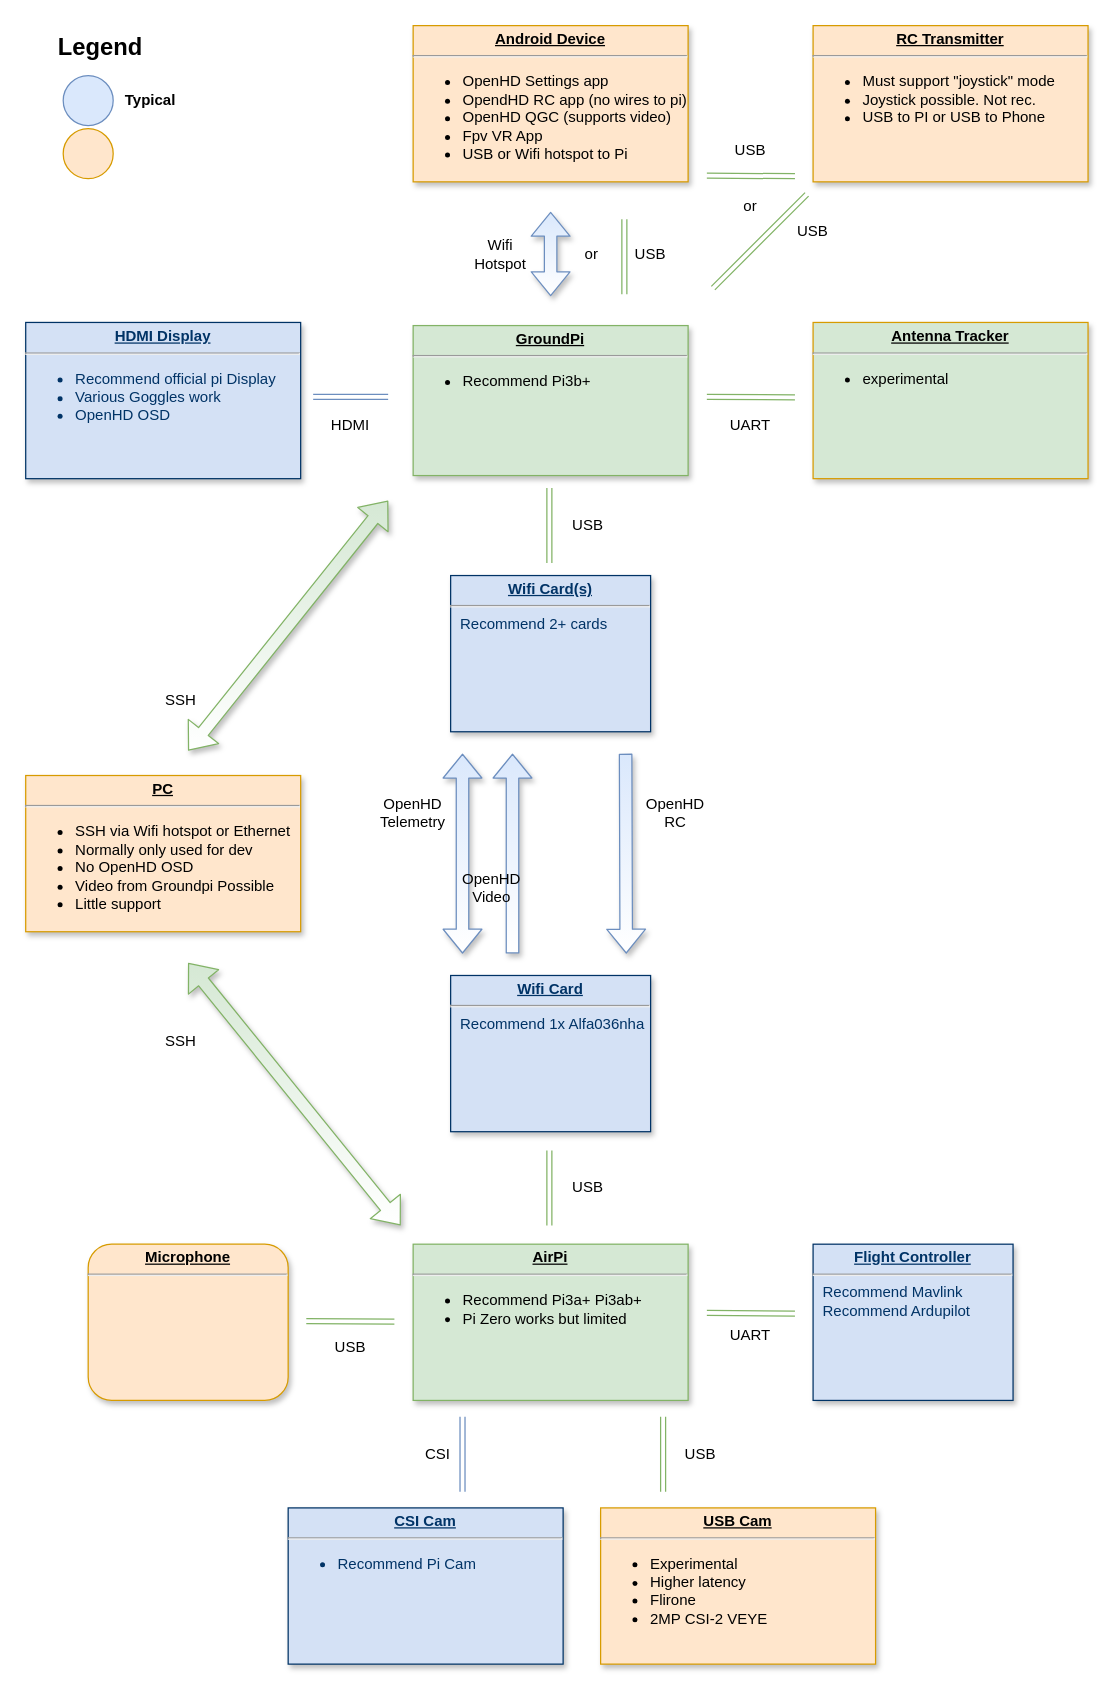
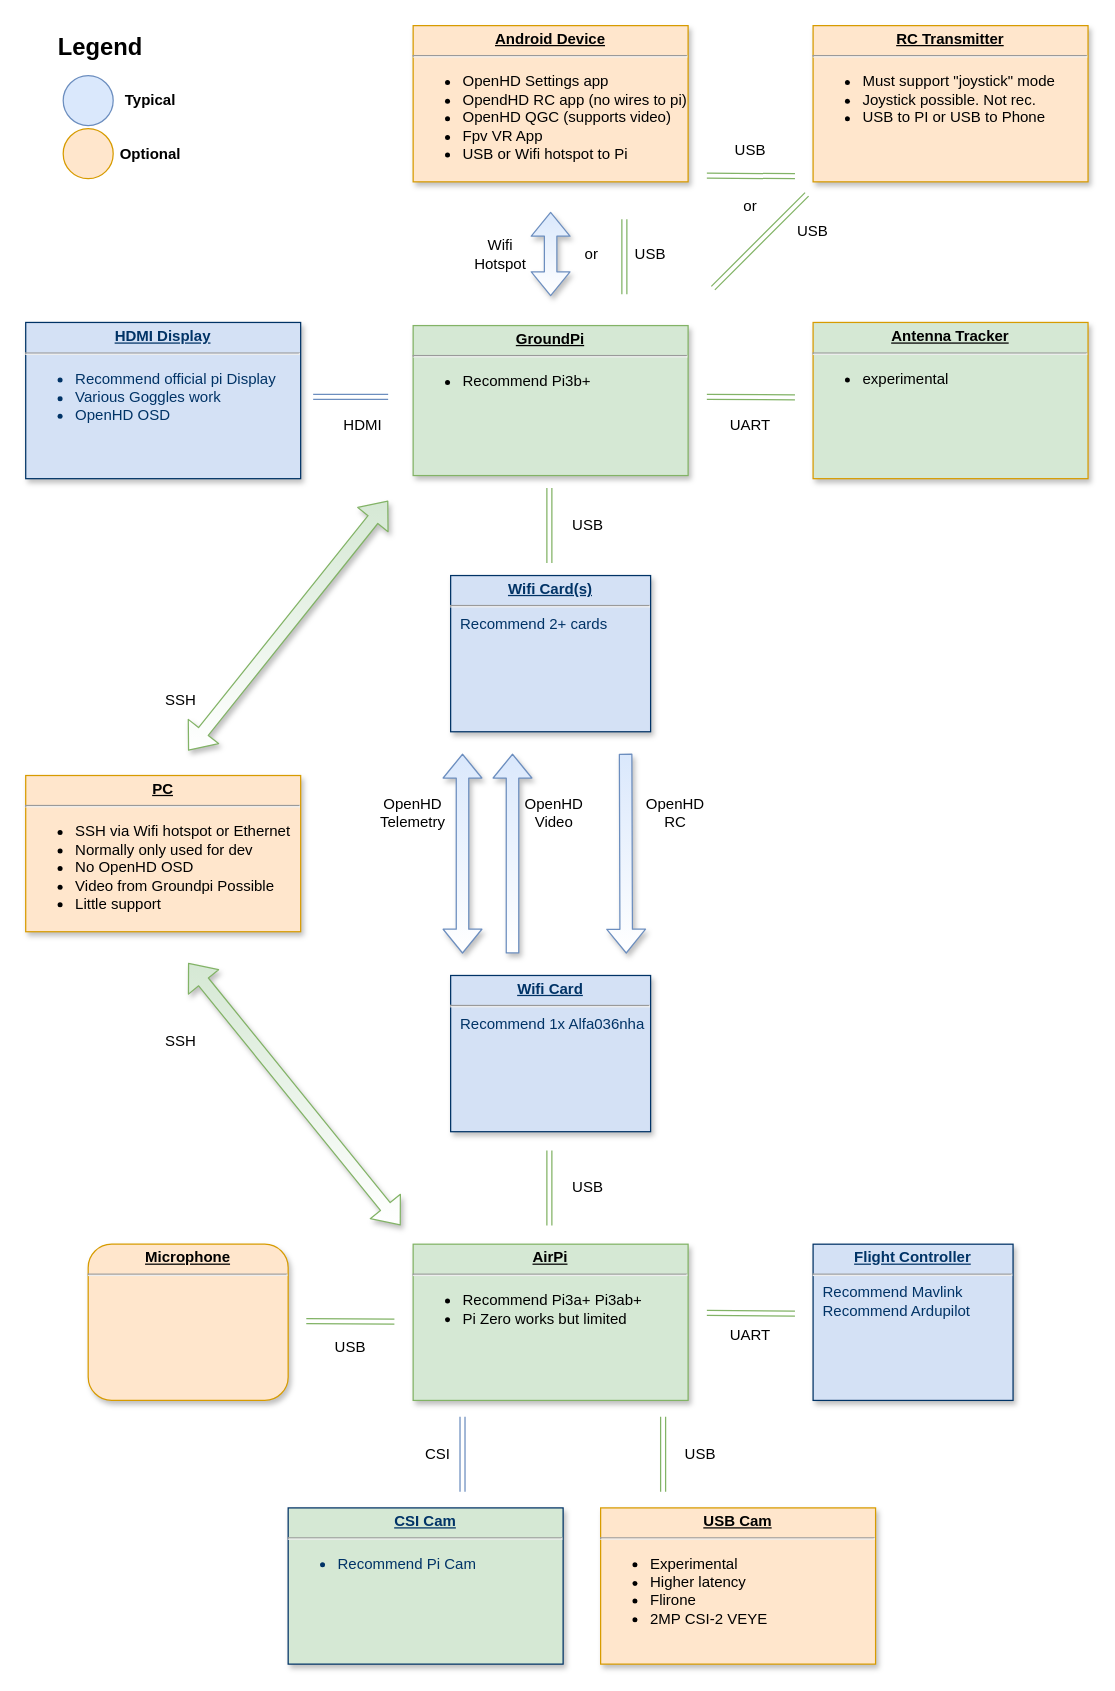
node "Optional": added
node "HDMI": moved (351, 426) -> (363, 426)
node "OpenHD Video": moved (492, 888) -> (554, 813)
node "CSI Cam Recommend Pi Cam": fillcolor #d4e1f5 -> #d5e8d4
